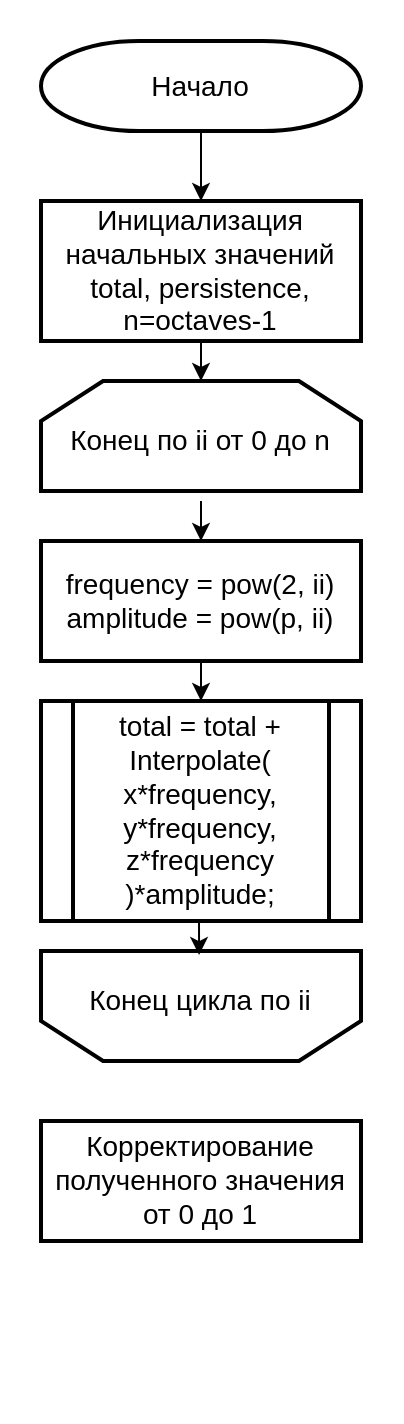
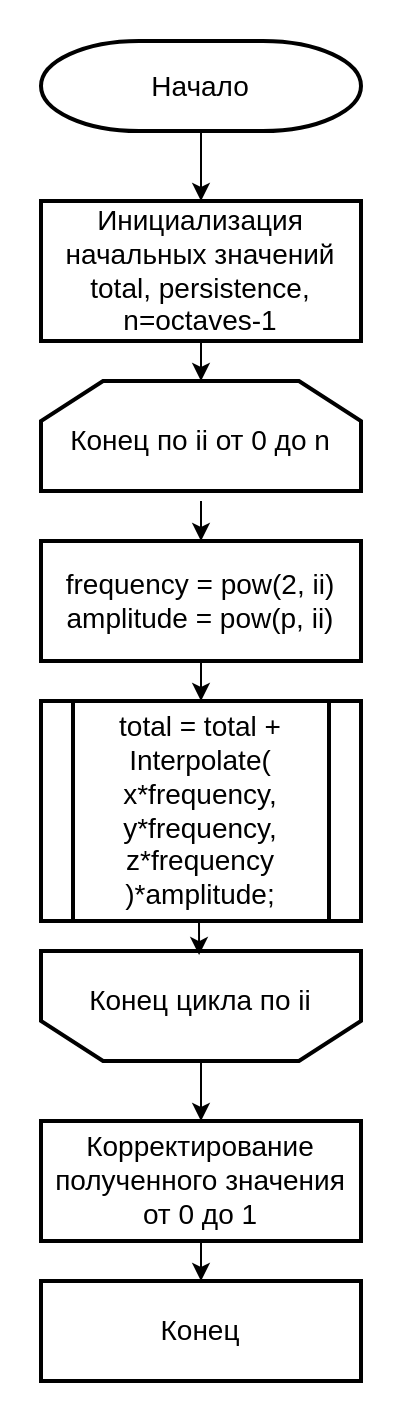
edge "Конец цикла по ii" -> "Корректирование полученного значения от 0 до 1": added
edge "Корректирование полученного значения от 0 до 1" -> "Конец": added
node "Конец": added
